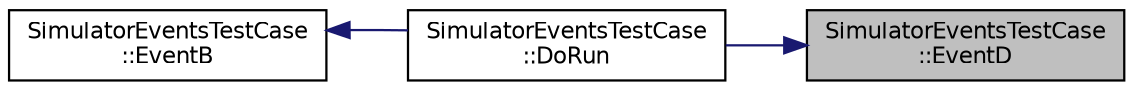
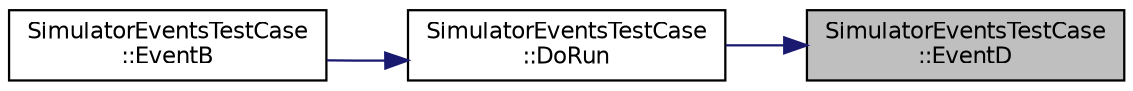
edge "SimulatorEventsTestCase ::DoRun" -> "SimulatorEventsTestCase ::EventB": reversed
